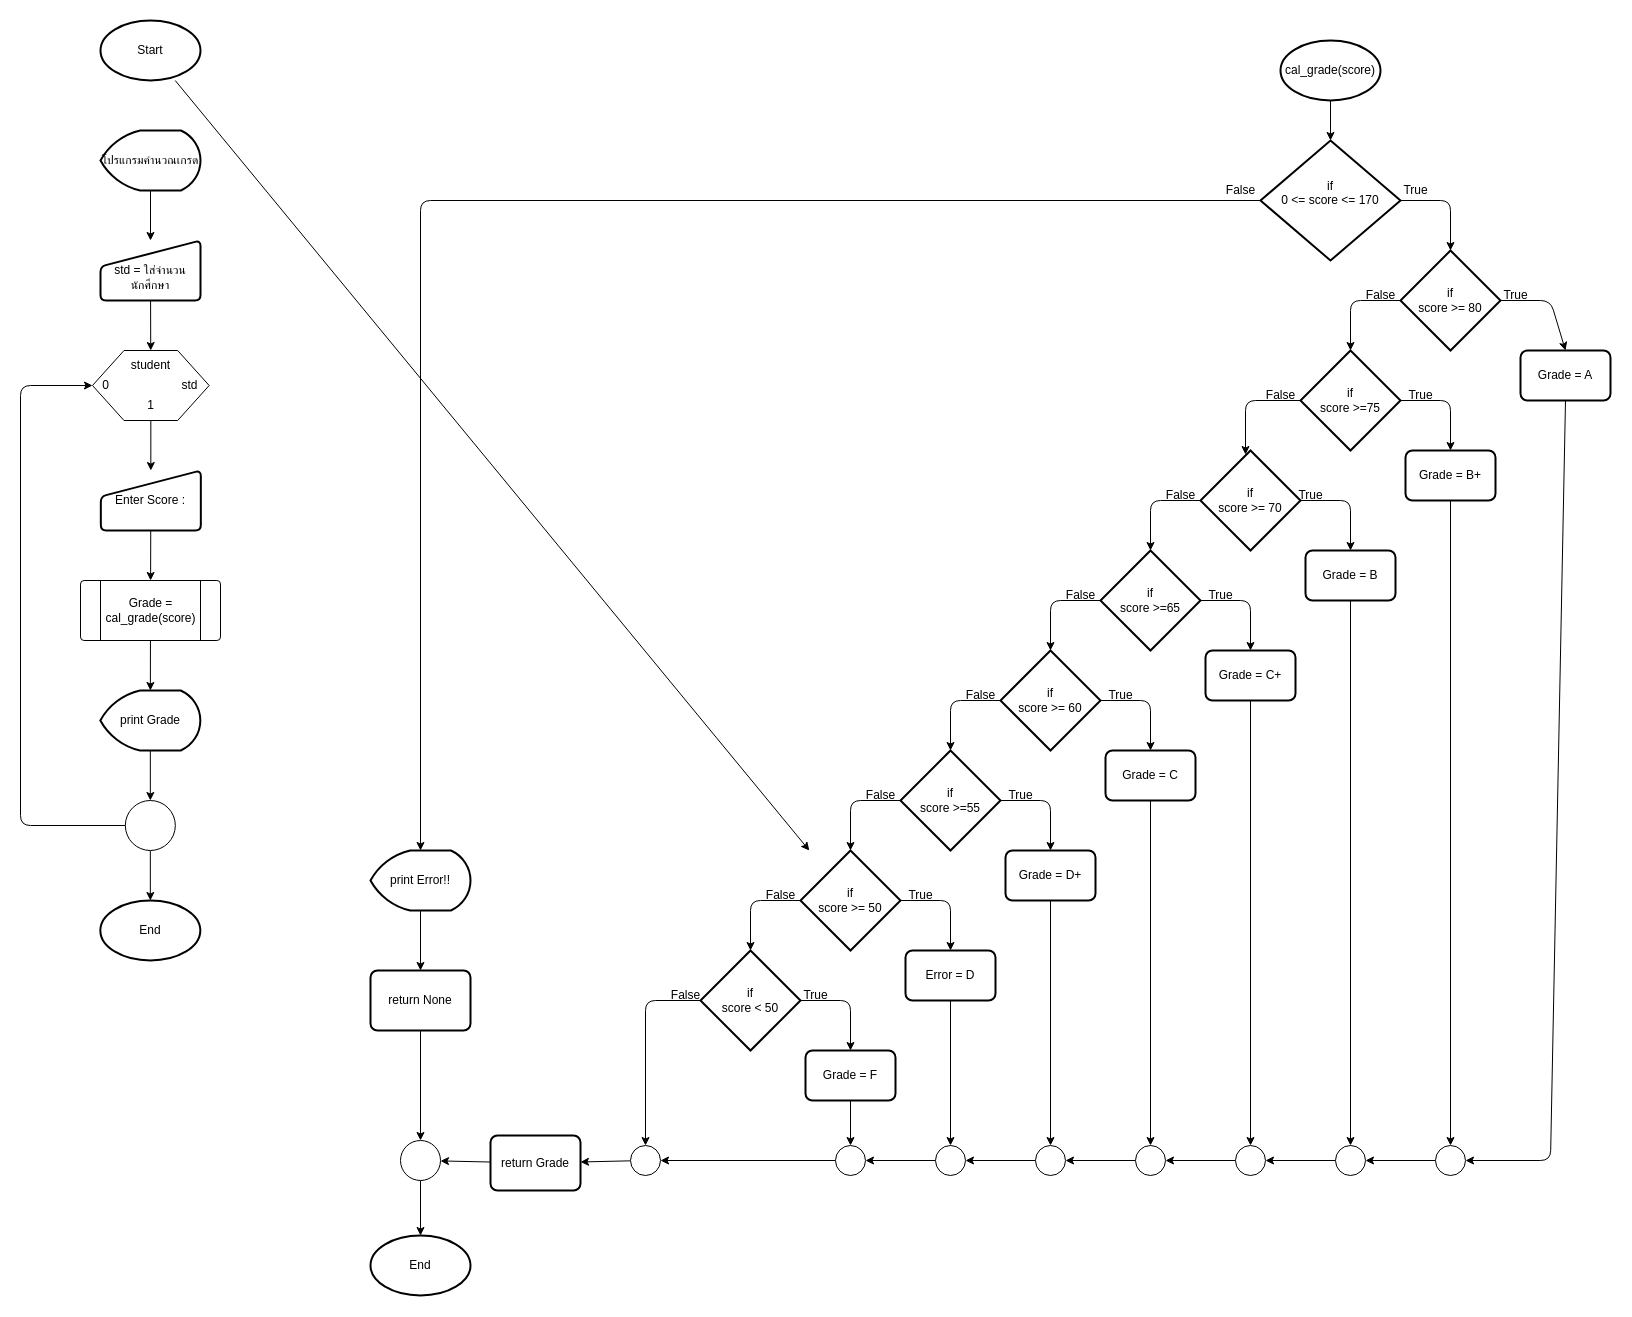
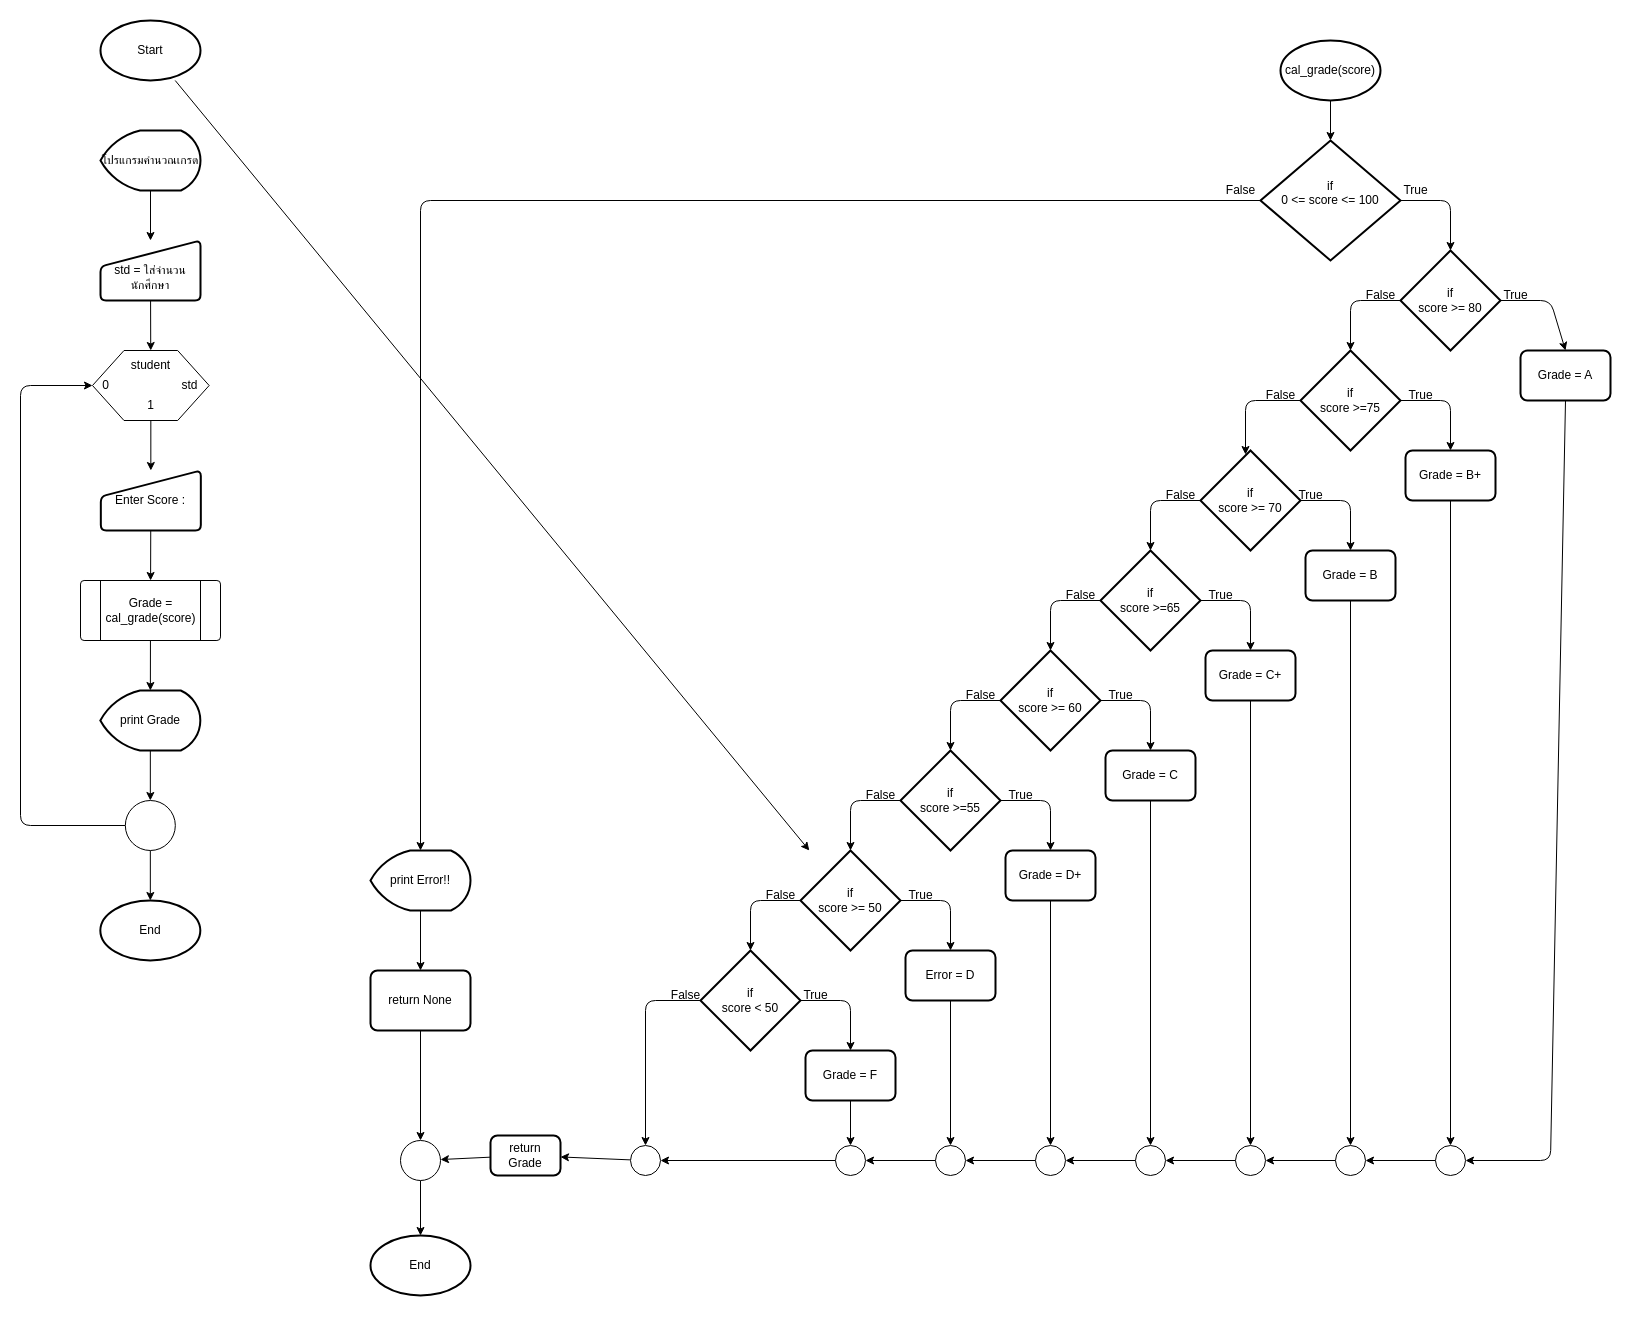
node "if 0 <= score <= 170": label "if 0 <= score <= 170" -> "if 0 <= score <= 100"
node "return Grade": size 90x55 -> 70x40
